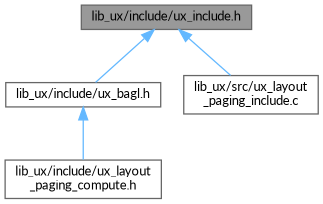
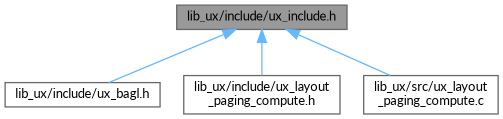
node "lib_ux/src/ux_layout _paging_include.c": label "lib_ux/src/ux_layout _paging_include.c" -> "lib_ux/src/ux_layout _paging_compute.c"
edge "lib_ux/include/ux_layout _paging_compute.h" -> "lib_ux/include/ux_bagl.h": now "lib_ux/include/ux_layout _paging_compute.h" -> "lib_ux/include/ux_include.h"
